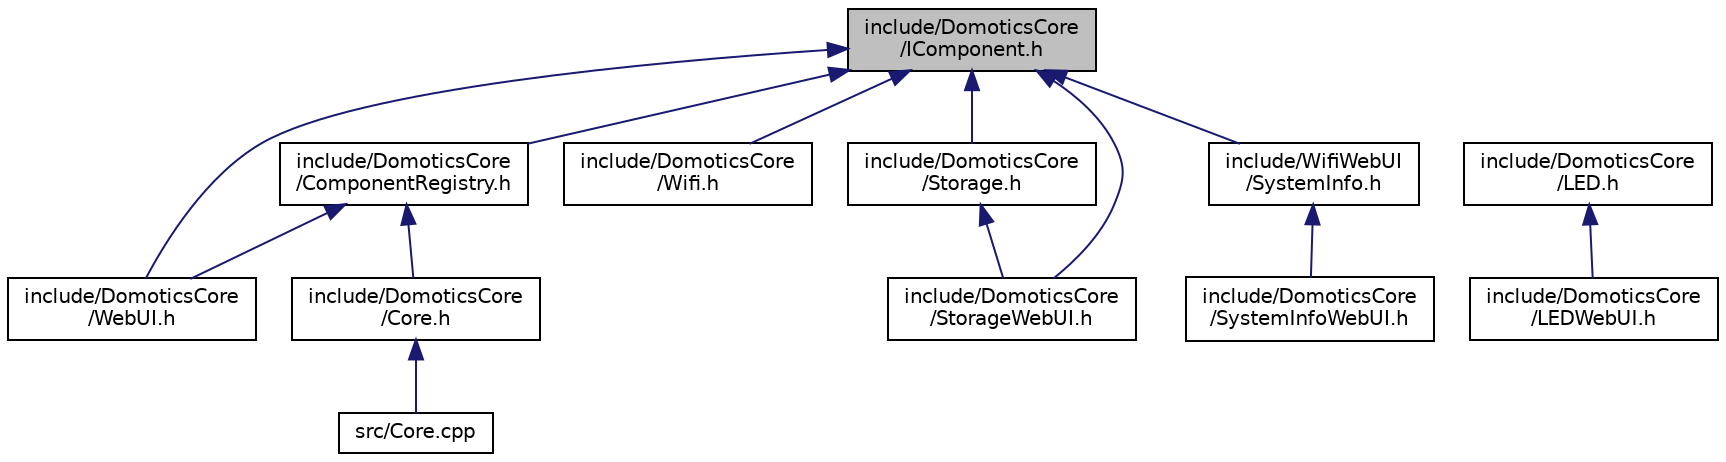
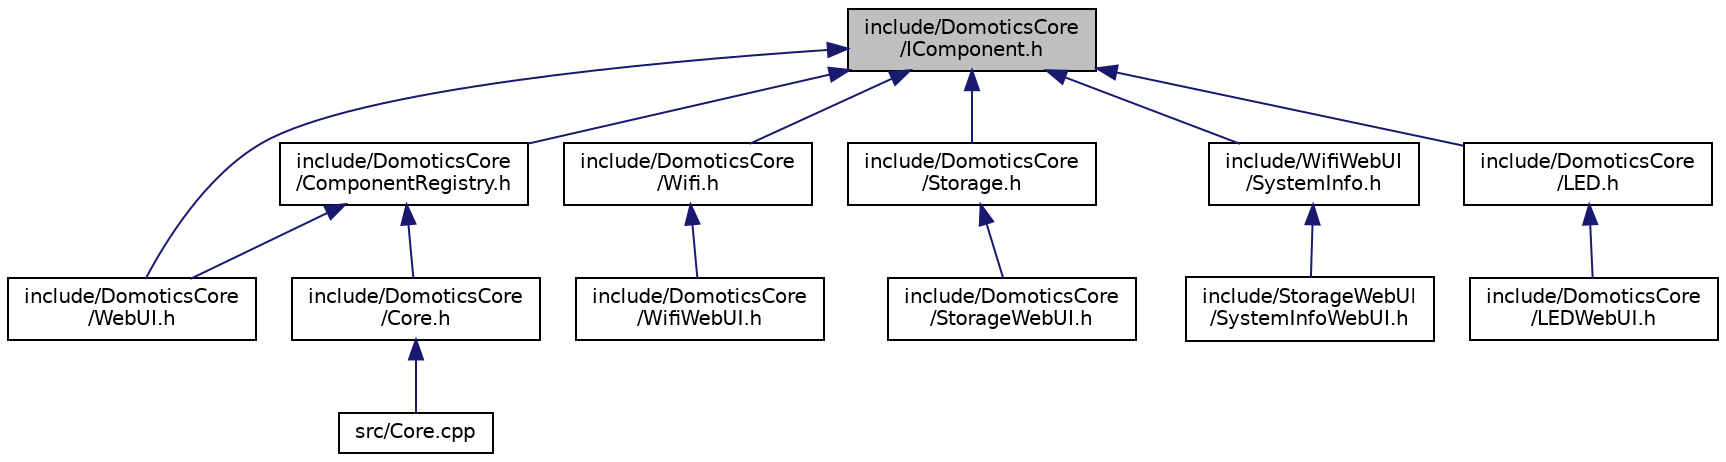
edge "include/DomoticsCore /StorageWebUI.h" -> "include/DomoticsCore /IComponent.h": now "include/DomoticsCore /LED.h" -> "include/DomoticsCore /IComponent.h"
node "include/DomoticsCore /WifiWebUI.h": added
node "include/DomoticsCore /SystemInfoWebUI.h": label "include/DomoticsCore /SystemInfoWebUI.h" -> "include/StorageWebUI /SystemInfoWebUI.h"
